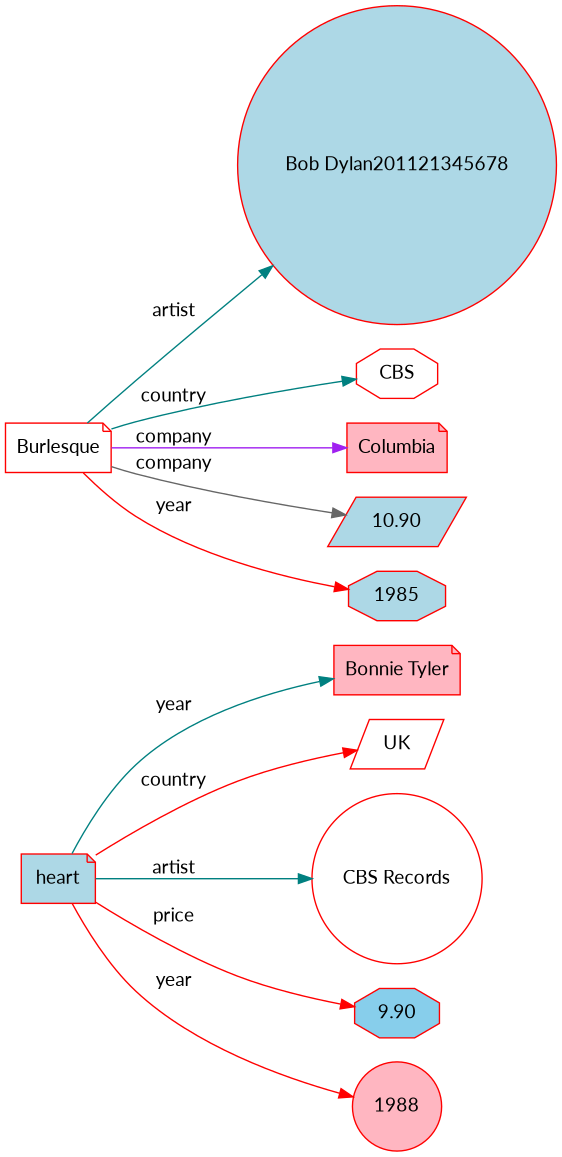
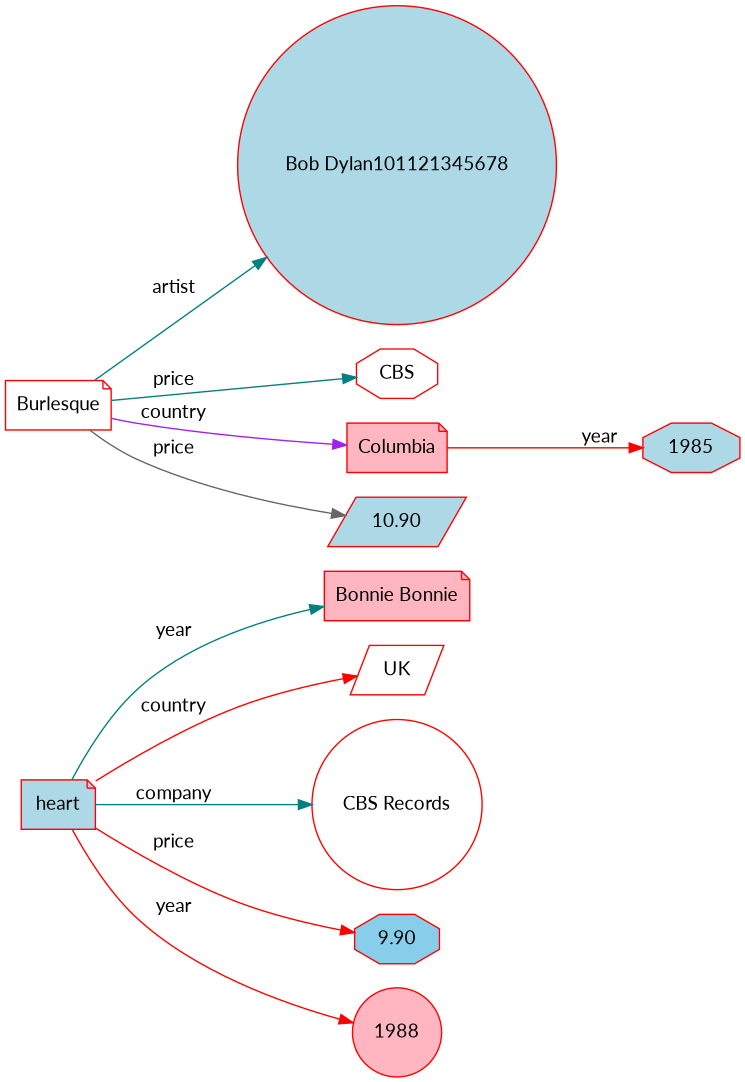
node "Bob Dylan201121345678": label "Bob Dylan201121345678" -> "Bob Dylan101121345678"
edge "Burlesque" -> "CBS": label "country" -> "price"
edge "Burlesque" -> "Columbia": label "company" -> "country"
edge "Burlesque" -> "10.90": label "company" -> "price"
edge "Burlesque" -> "1985": now "Columbia" -> "1985"
node "Bonnie Tyler": label "Bonnie Tyler" -> "Bonnie Bonnie"
edge "heart" -> "CBS Records": label "artist" -> "company"
